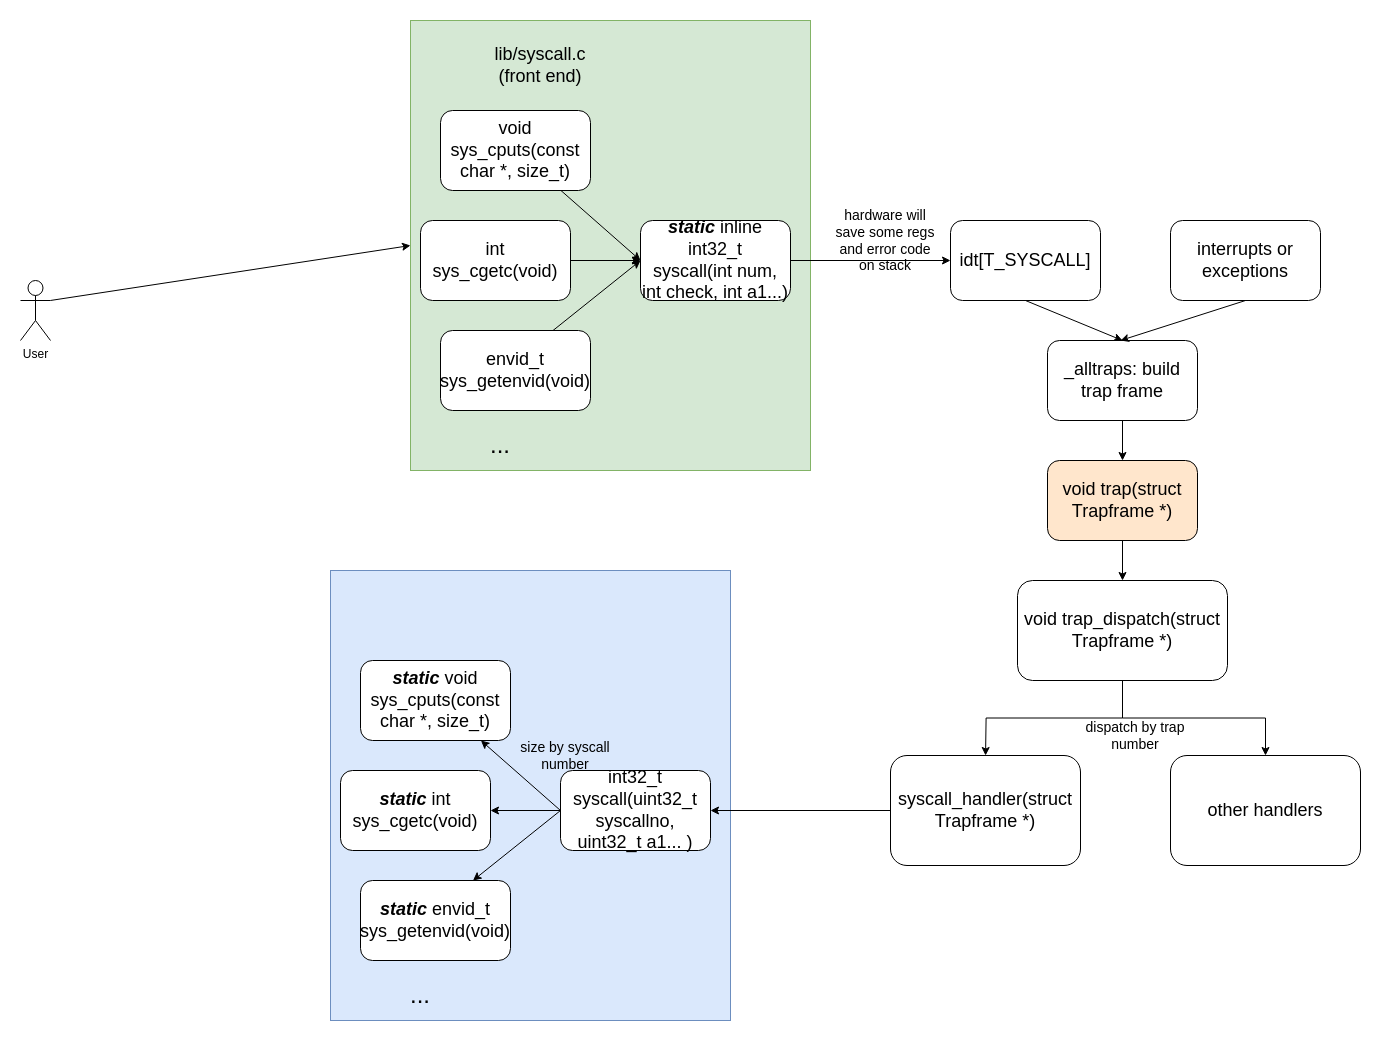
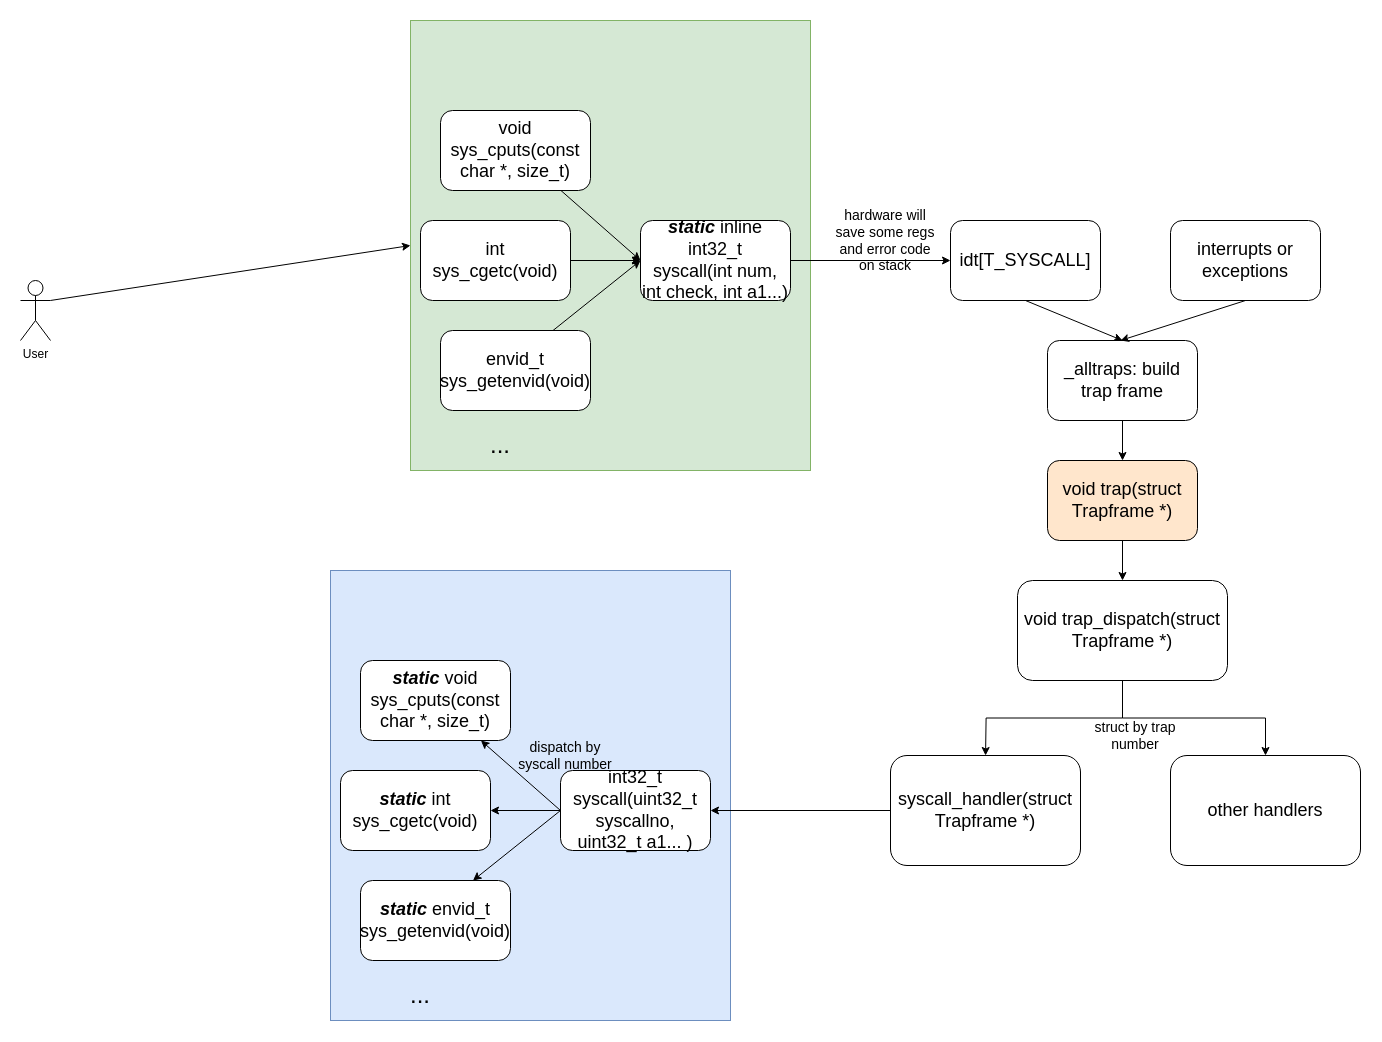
node "lib/syscall.c (front end)": removed
node "dispatch by trap number": label "dispatch by trap number" -> "struct by trap number"
node "size by syscall number": label "size by syscall number" -> "dispatch by syscall number"
